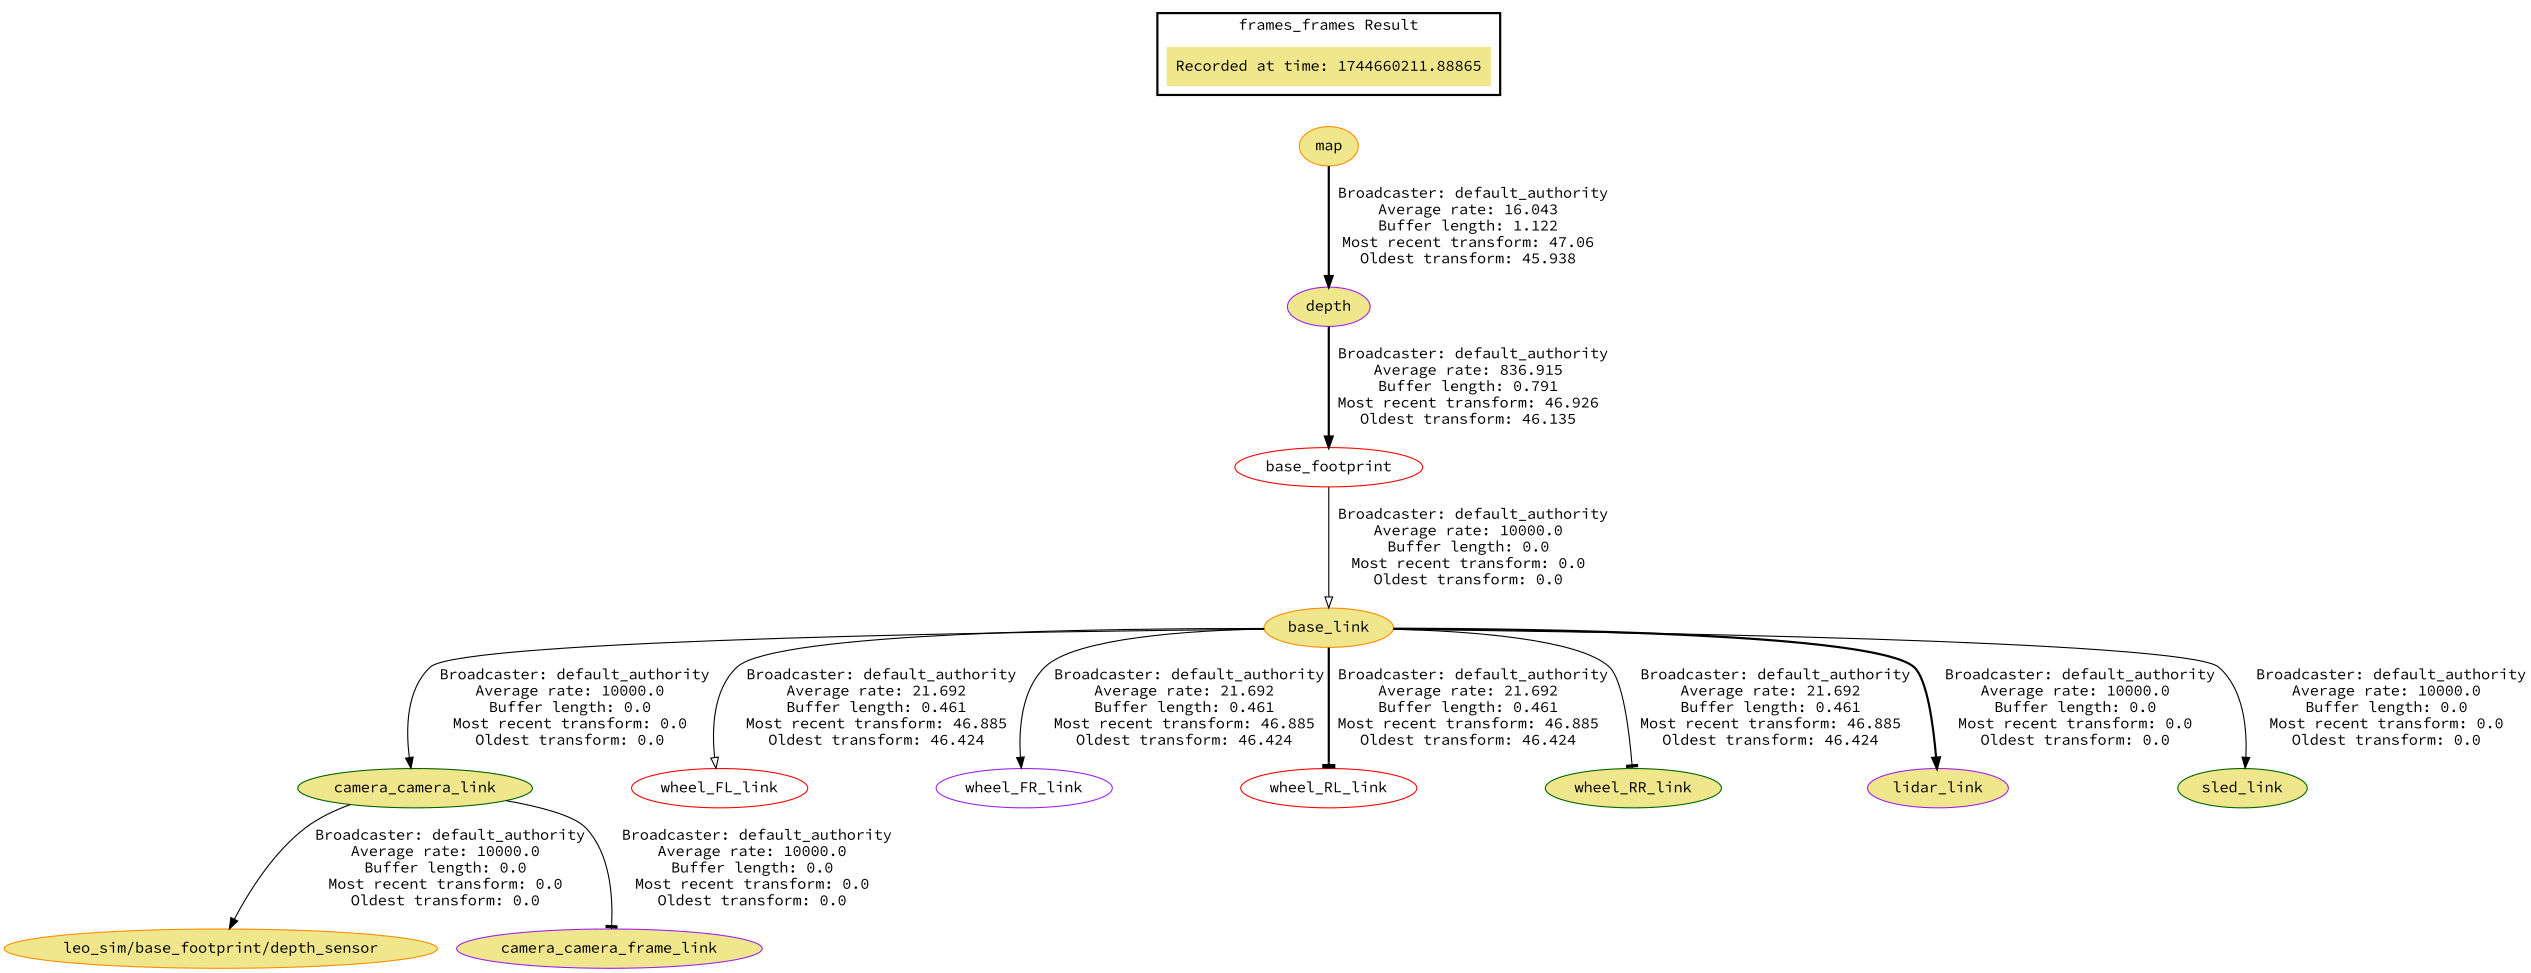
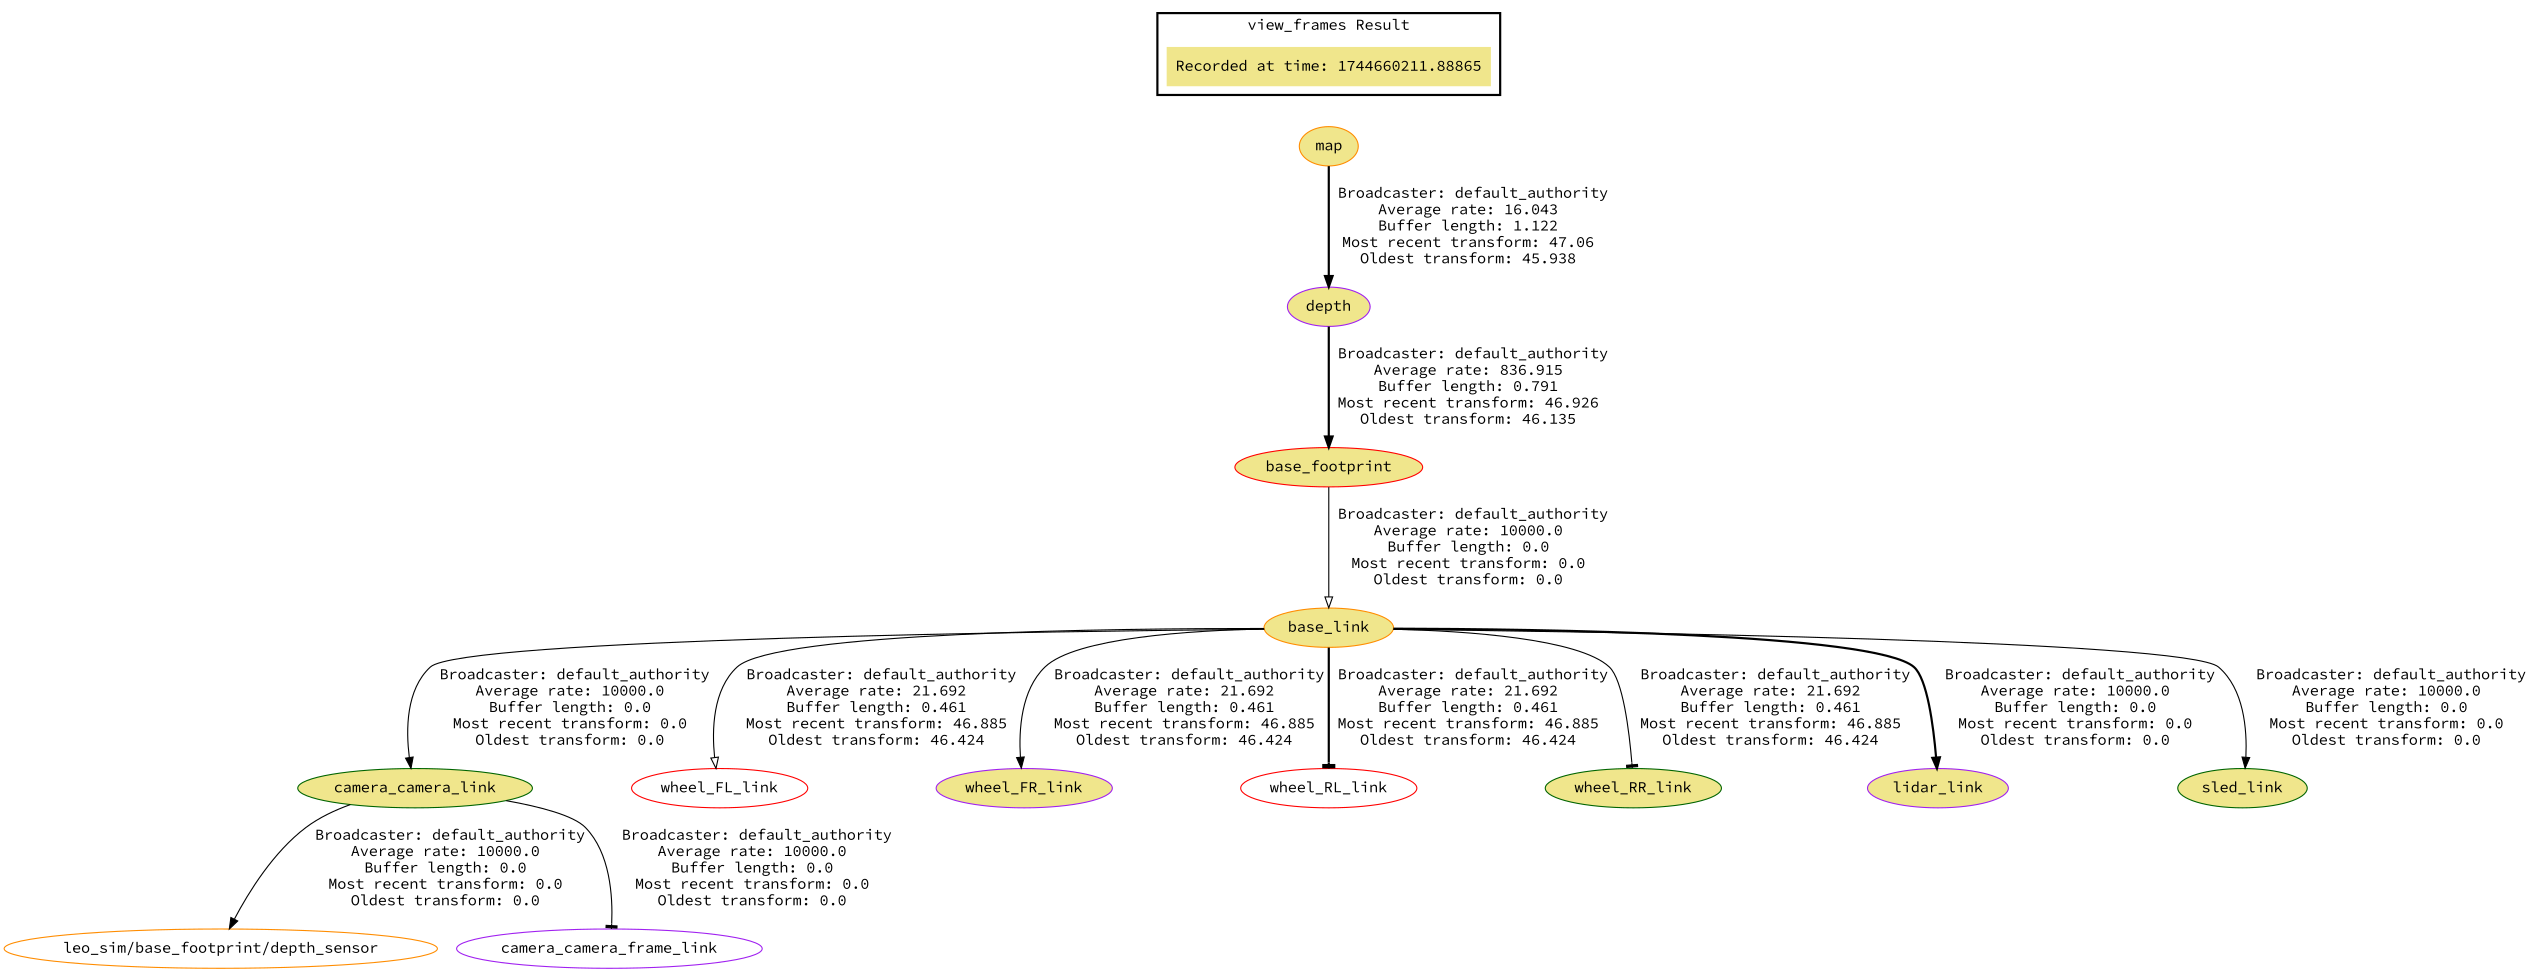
cluster "frames_frames Result": label "frames_frames Result" -> "view_frames Result"
node "base_footprint": fillcolor white -> khaki
node "wheel_FR_link": fillcolor white -> khaki
node "leo_sim/base_footprint/depth_sensor": fillcolor khaki -> white
node "camera_camera_frame_link": fillcolor khaki -> white
